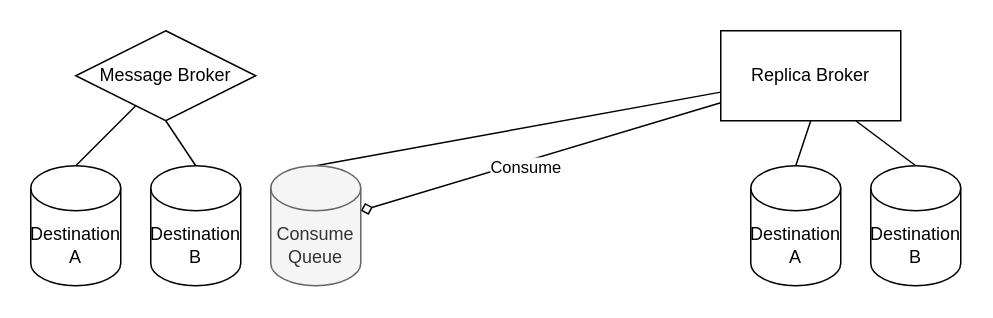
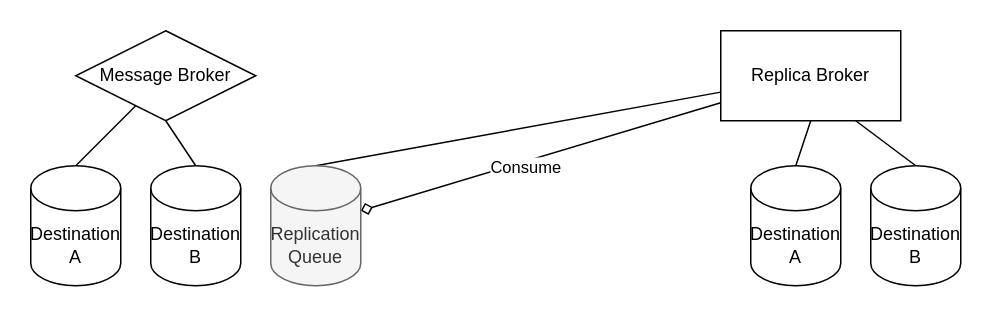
node "Consume Queue": label "Consume Queue" -> "Replication Queue"
